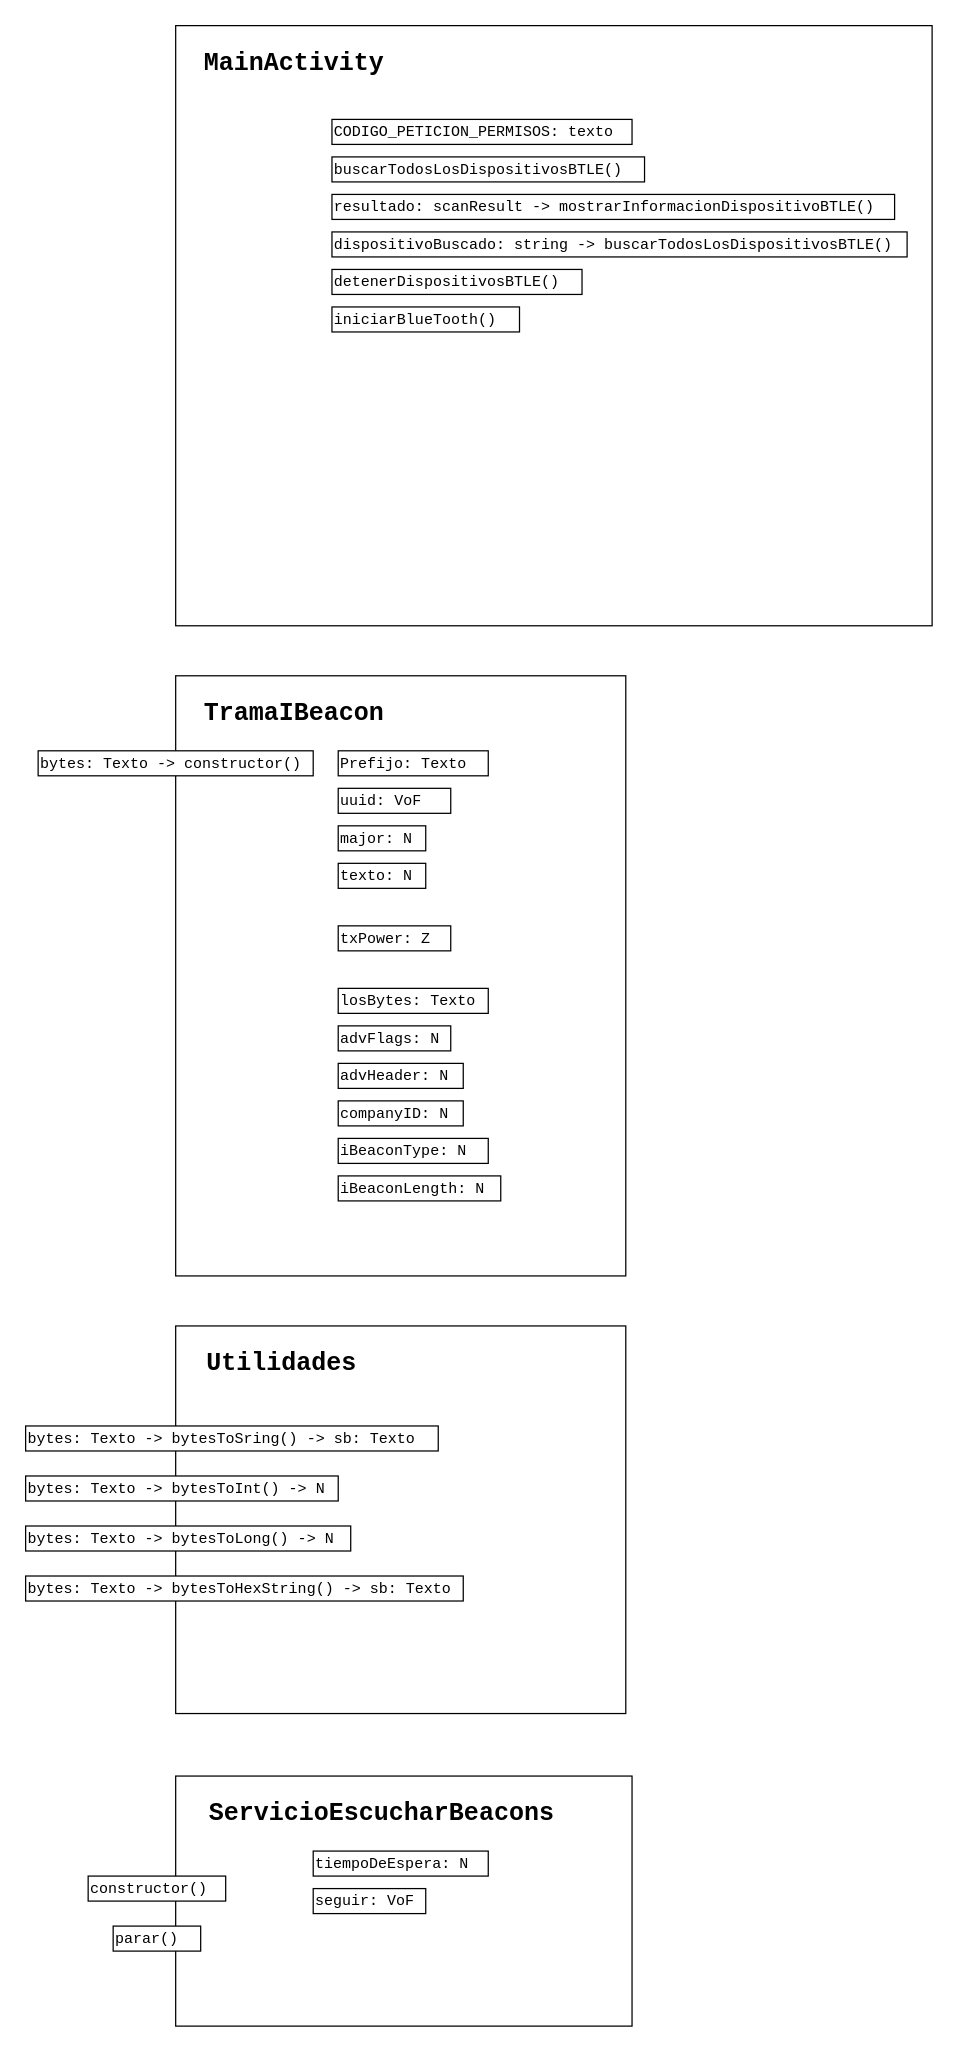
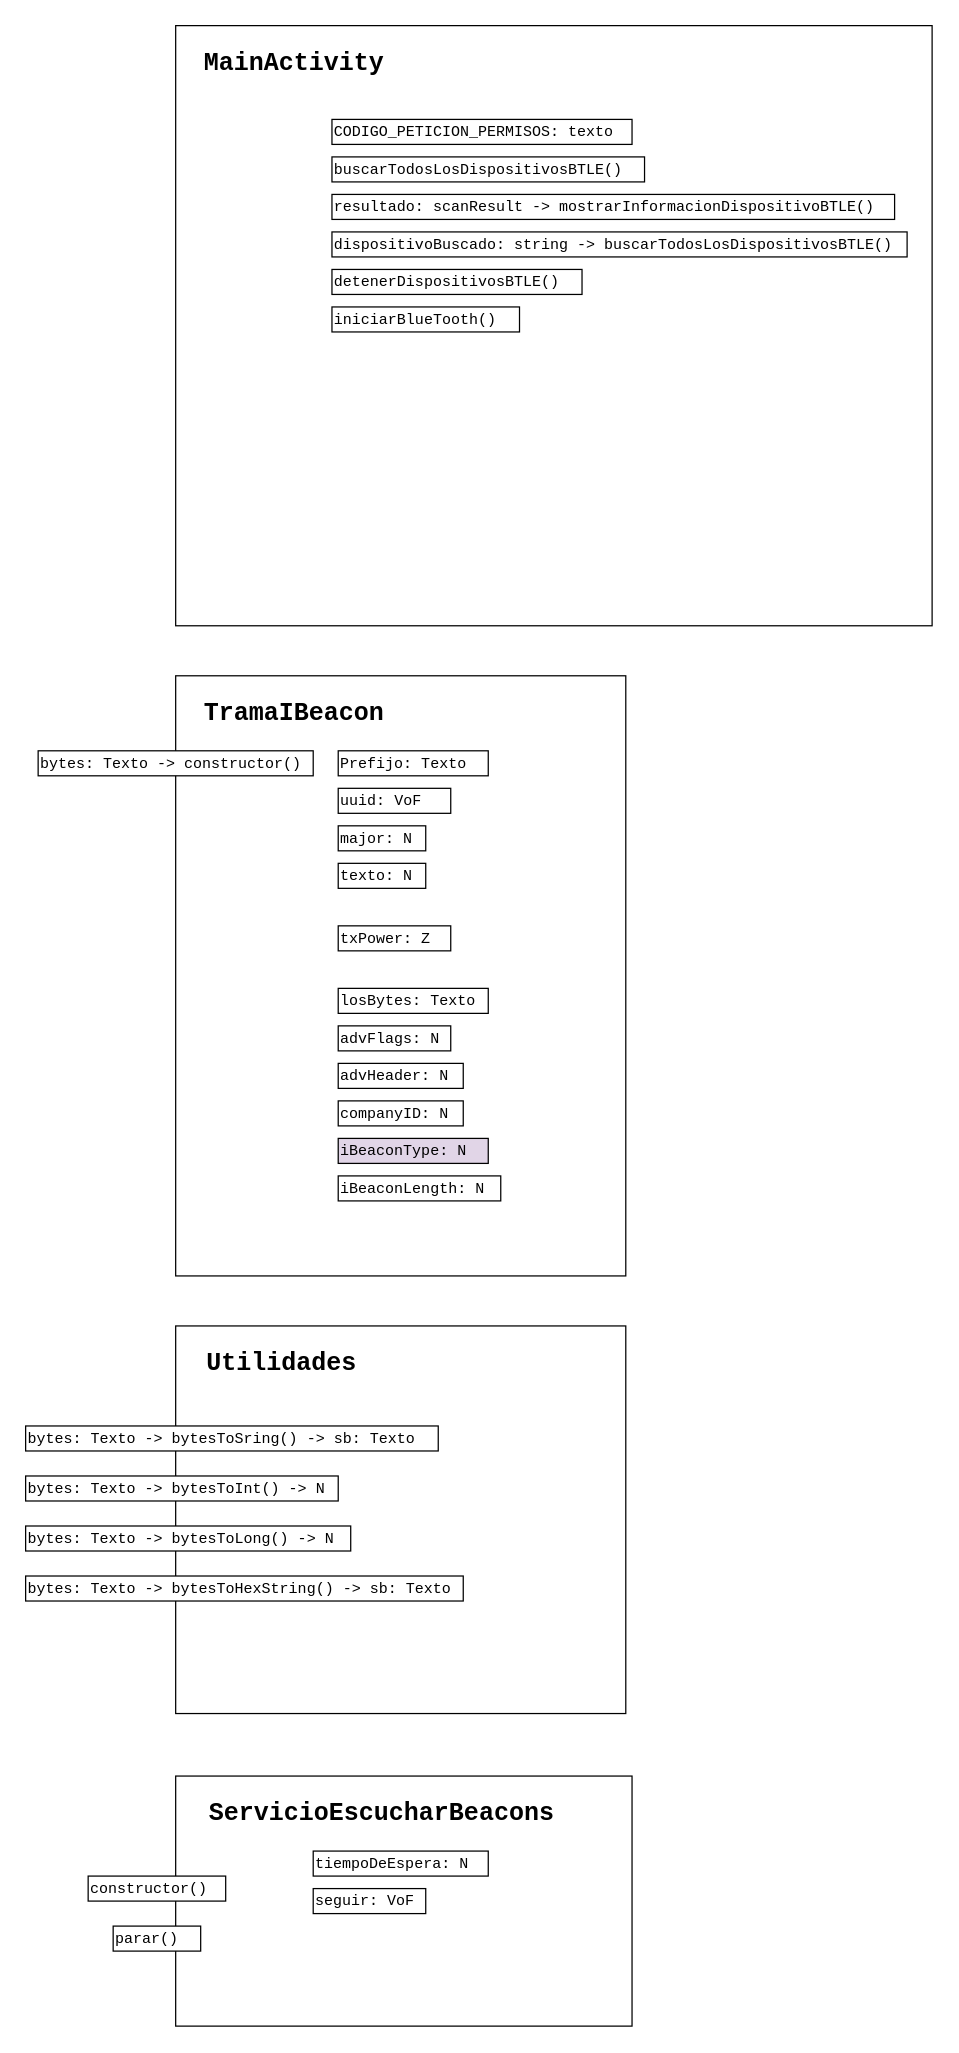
node "iBeaconType: N": fillcolor #ffffff -> #e1d5e7
